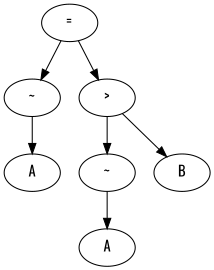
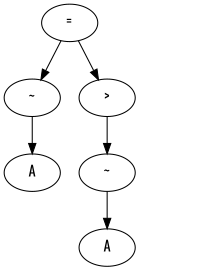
node "B": removed
